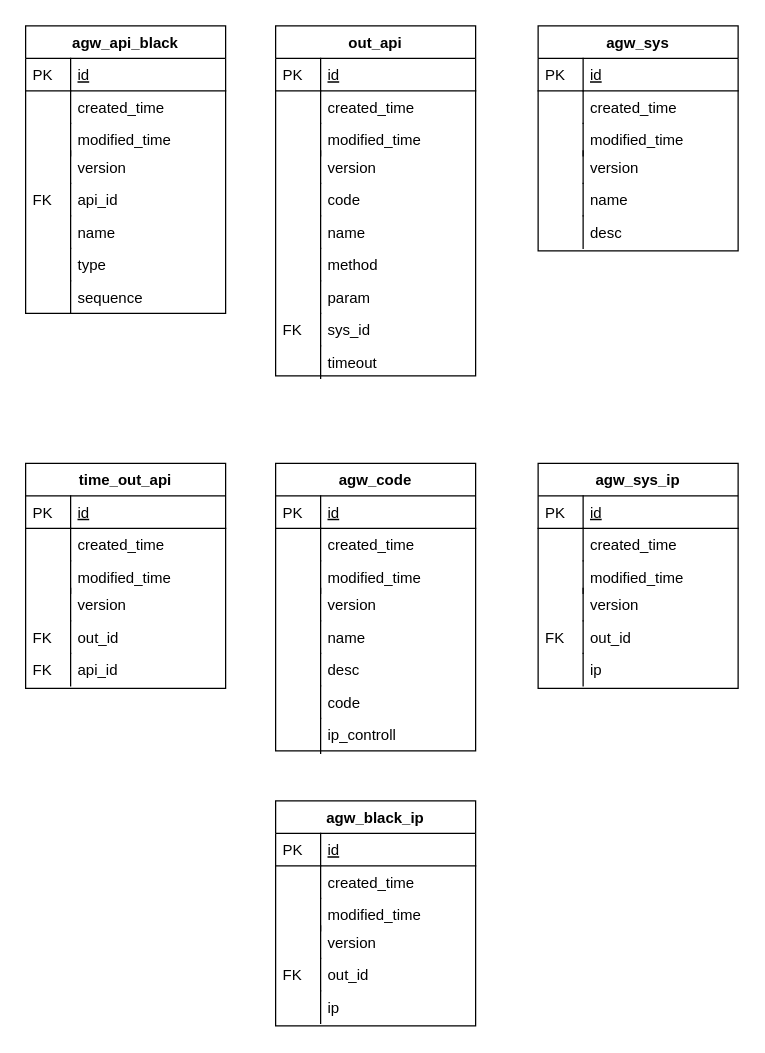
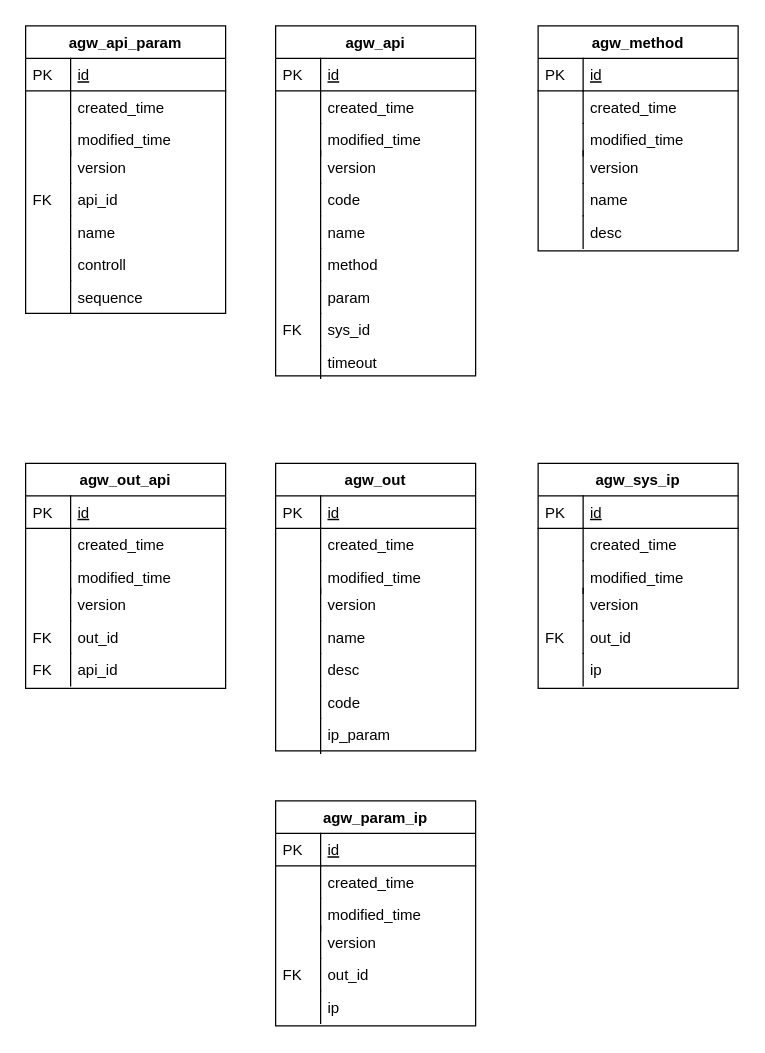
node "agw_api_black": label "agw_api_black" -> "agw_api_param"
node "out_api": label "out_api" -> "agw_api"
node "agw_sys": label "agw_sys" -> "agw_method"
node "type": label "type" -> "controll"
node "time_out_api": label "time_out_api" -> "agw_out_api"
node "agw_code": label "agw_code" -> "agw_out"
node "ip_controll": label "ip_controll" -> "ip_param"
node "agw_black_ip": label "agw_black_ip" -> "agw_param_ip"
